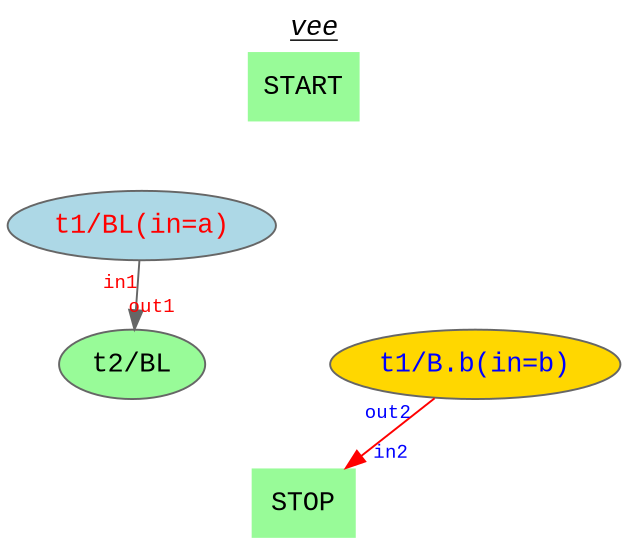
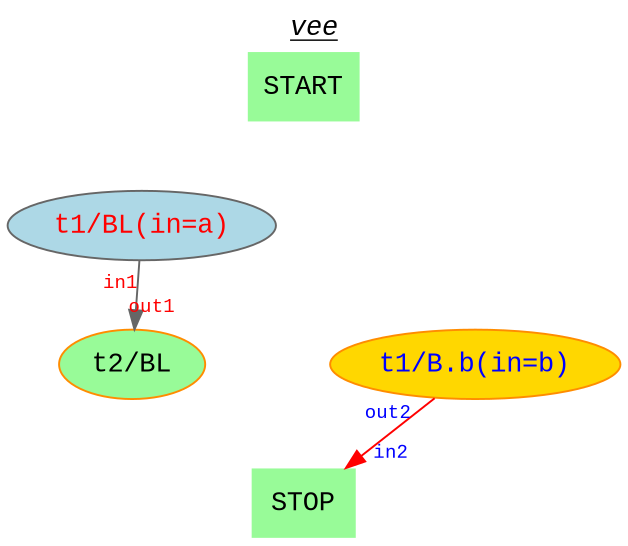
node "t2/BL": color gray40 -> darkorange
node "t1/B.b(in=b)": color gray40 -> darkorange
